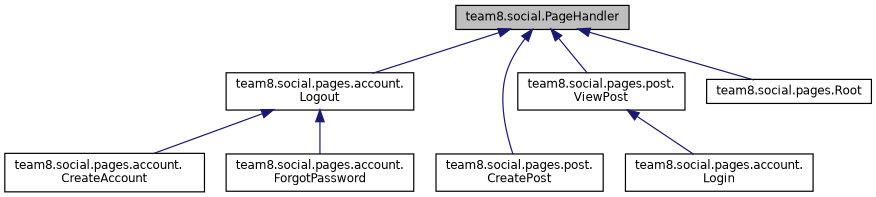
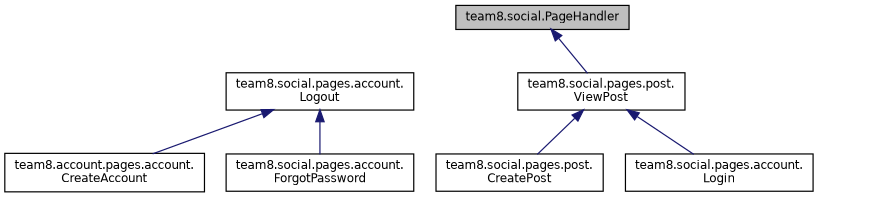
edge "team8.social.pages.account. Logout" -> "team8.social.PageHandler": removed
node "team8.social.pages.Root": removed
edge "team8.social.pages.post. CreatePost" -> "team8.social.PageHandler": now "team8.social.pages.post. CreatePost" -> "team8.social.pages.post. ViewPost"
node "team8.social.pages.account. CreateAccount": label "team8.social.pages.account. CreateAccount" -> "team8.account.pages.account. CreateAccount"
